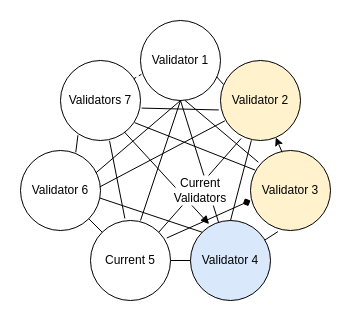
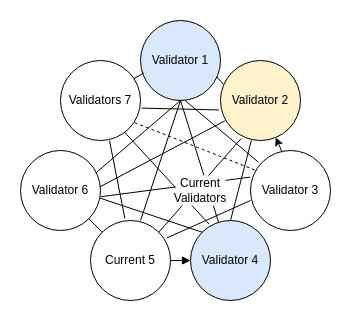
node "Validator 1": fillcolor #ffffff -> #dae8fc
edge "Validator 1" -- "Validators 7": style dashed -> solid
edge "Validators 7" -- "Validator 6": removed
edge "Validators 7" -- "Validator 3": style solid -> dashed
node "Validator 3": fillcolor #fff2cc -> #ffffff
edge "Validator 6" -- "Validator 3": added
edge "Current 5" -> "Validator 3": arrowhead diamond -> none
edge "Validators 7" -> "Validator 4": arrowhead block -> none
edge "Validator 3" -- "Validator 4": removed
edge "Current 5" -- "Validator 4": arrowhead none -> block
